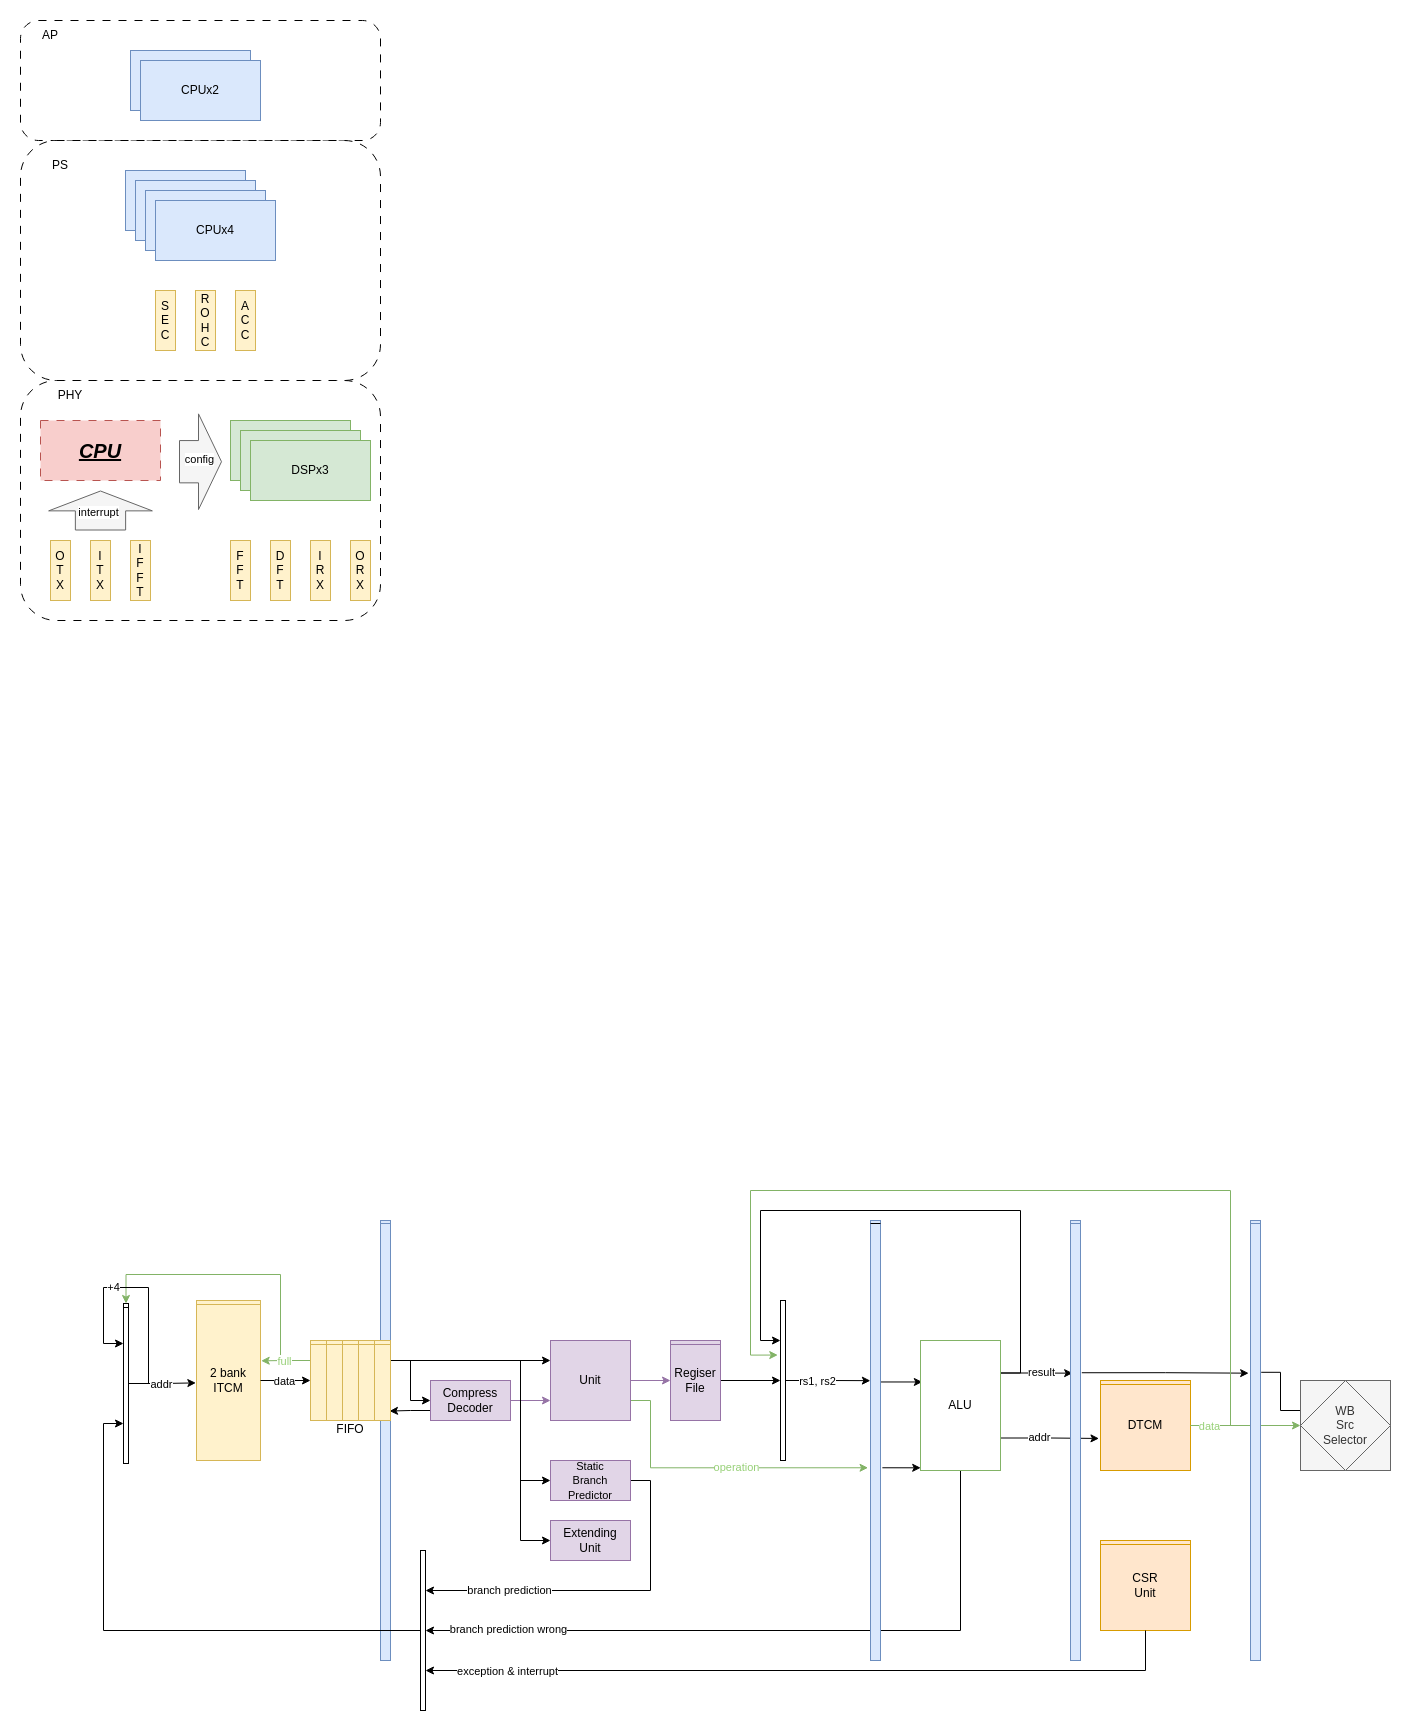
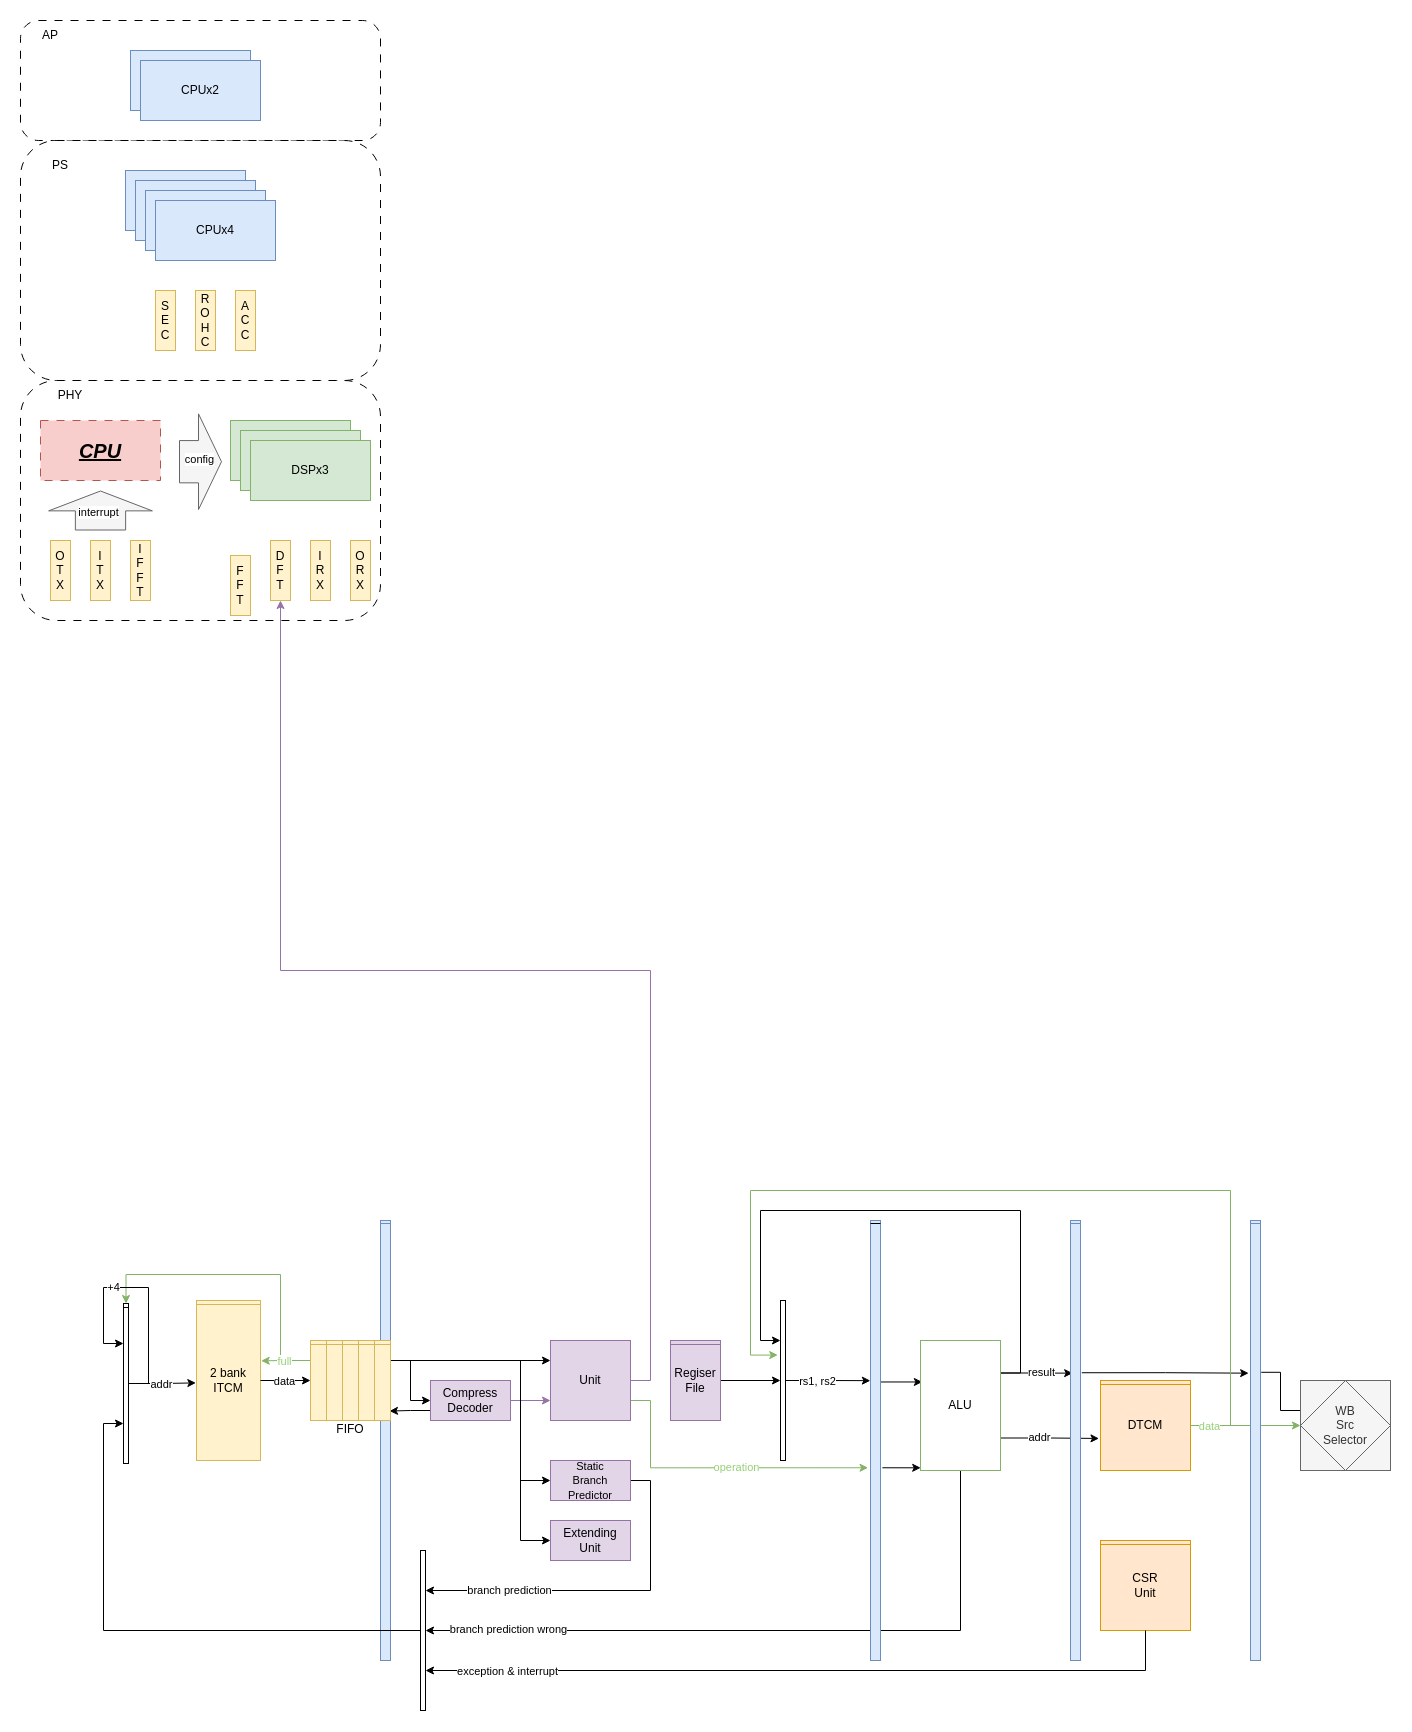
node "F F T": moved (241, 571) -> (241, 586)
edge "Unit" -> "Regiser File": now "Unit" -> "D F T"
